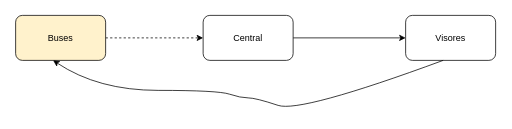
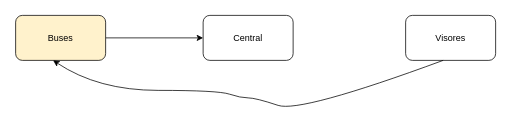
edge "Buses" -> "Central": style dashed -> solid
edge "Central" -> "Visores": removed
